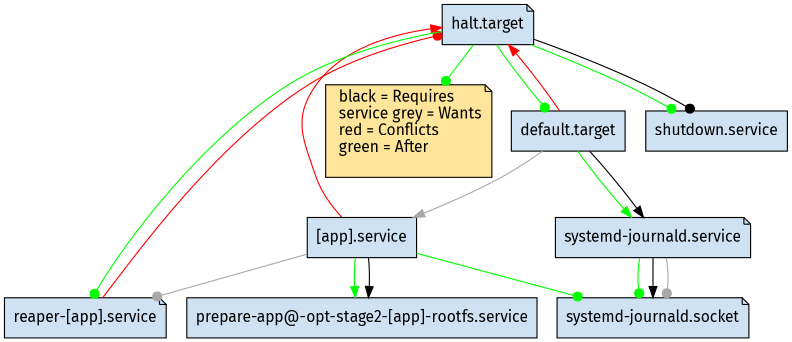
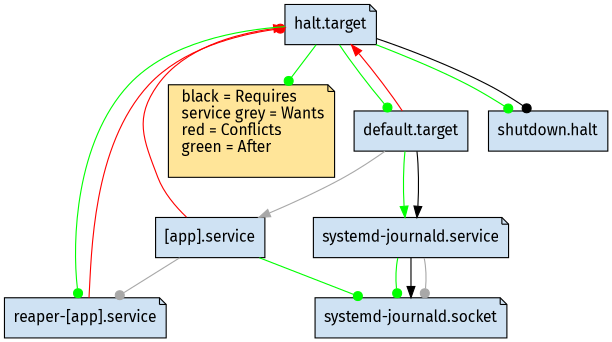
node "shutdown.service": label "shutdown.service" -> "shutdown.halt"
node "prepare-app@-opt-stage2-[app]-rootfs.service": removed
